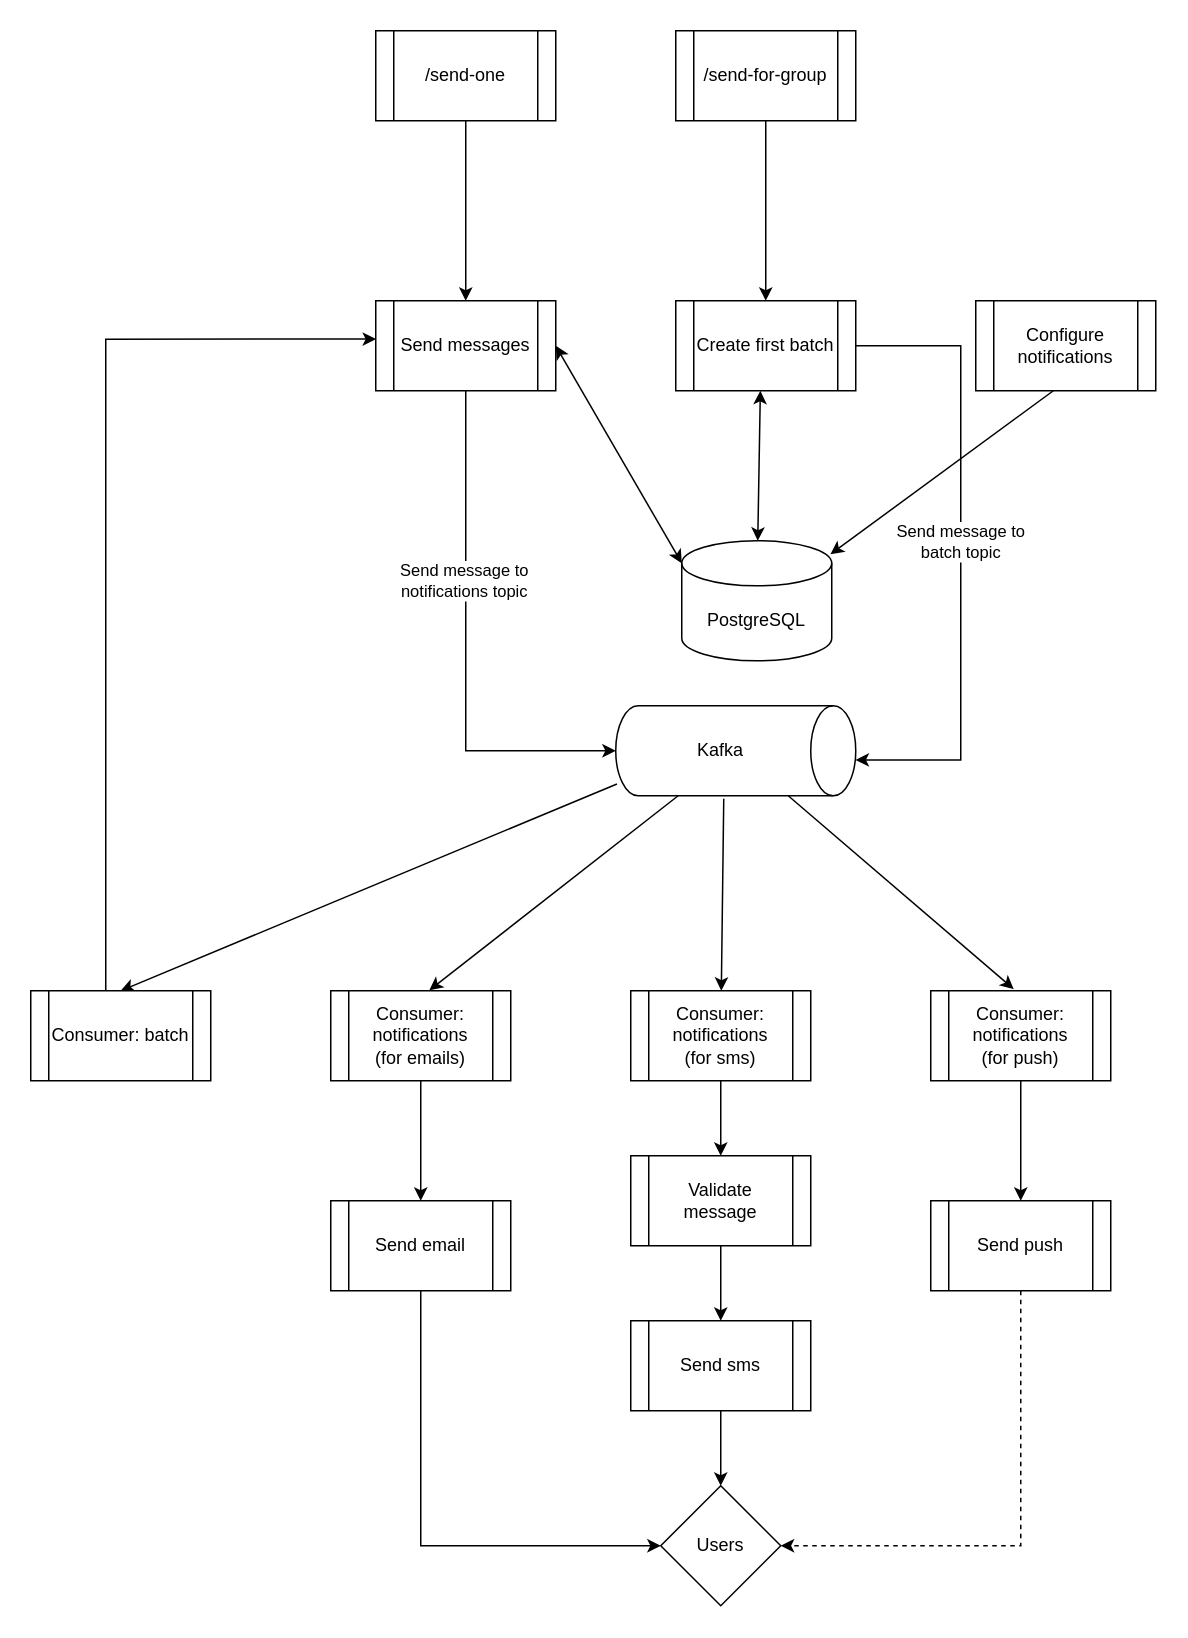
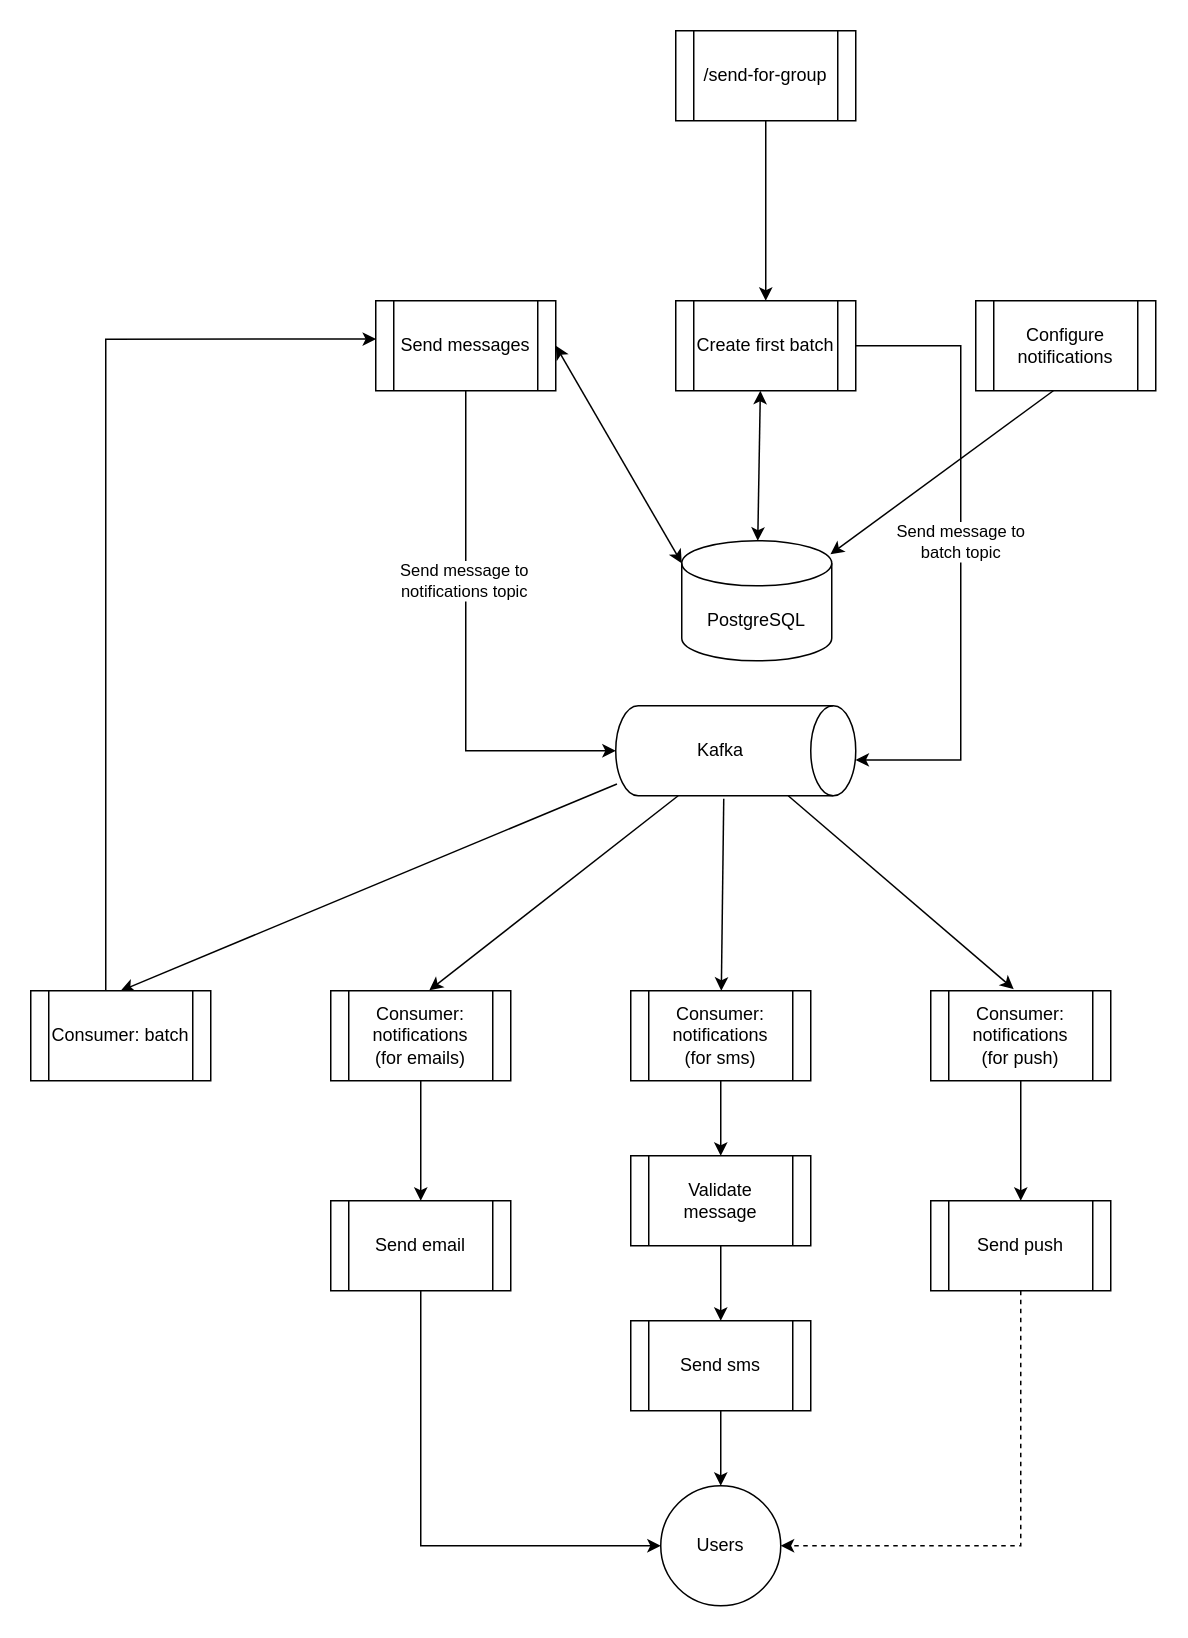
node "/send-one": removed
edge "/send-one" -> "Send messages": removed
node "Users": shape diamond -> ellipse
